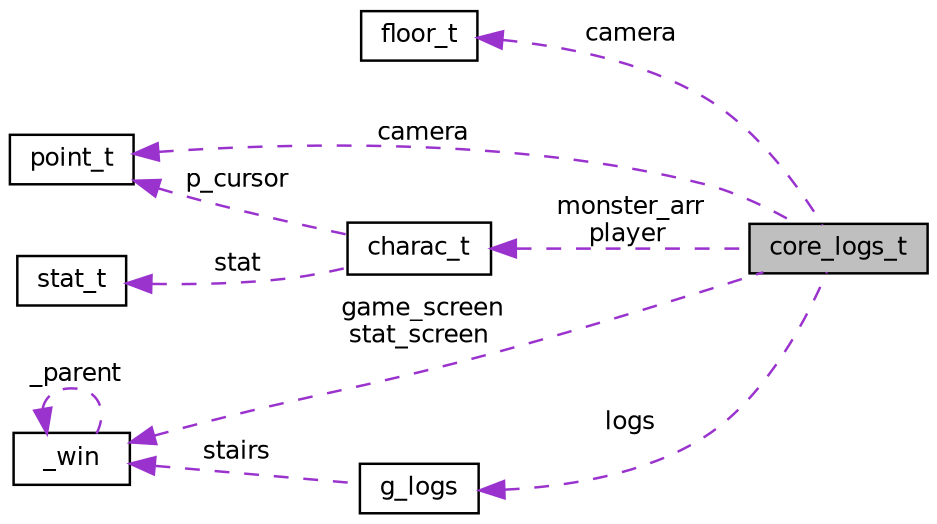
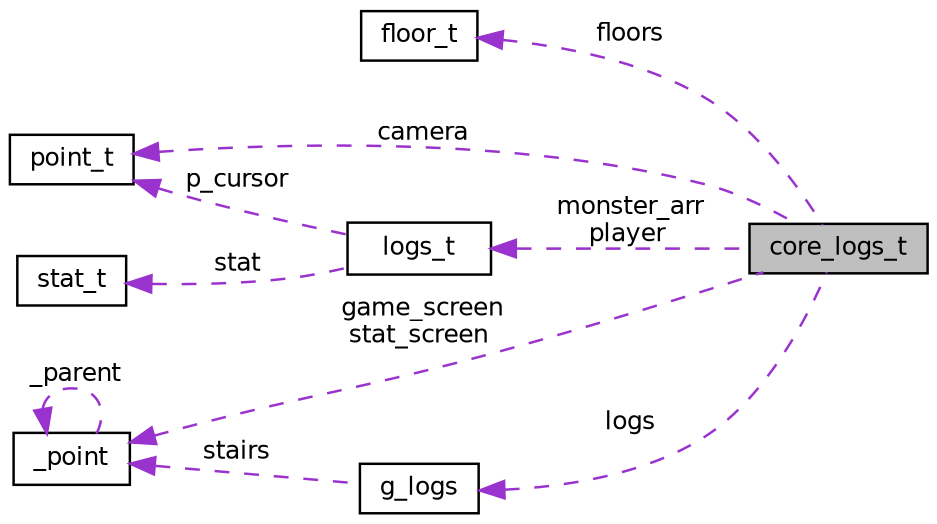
edge "core_logs_t" -> "floor_t": label " camera" -> " floors"
node "charac_t": label "charac_t" -> "logs_t"
node "_win": label "_win" -> "_point"
